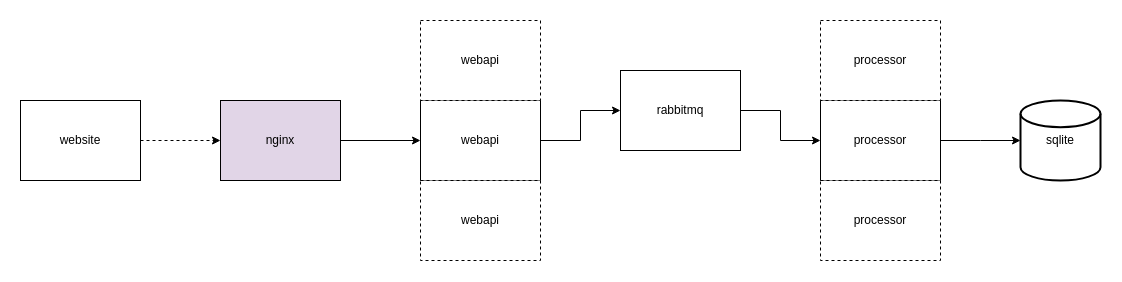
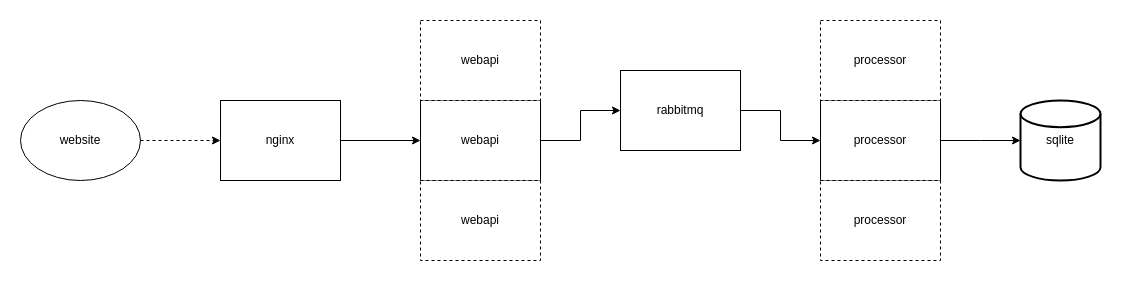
node "website": shape rectangle -> ellipse
node "nginx": fillcolor #e1d5e7 -> #ffffff
